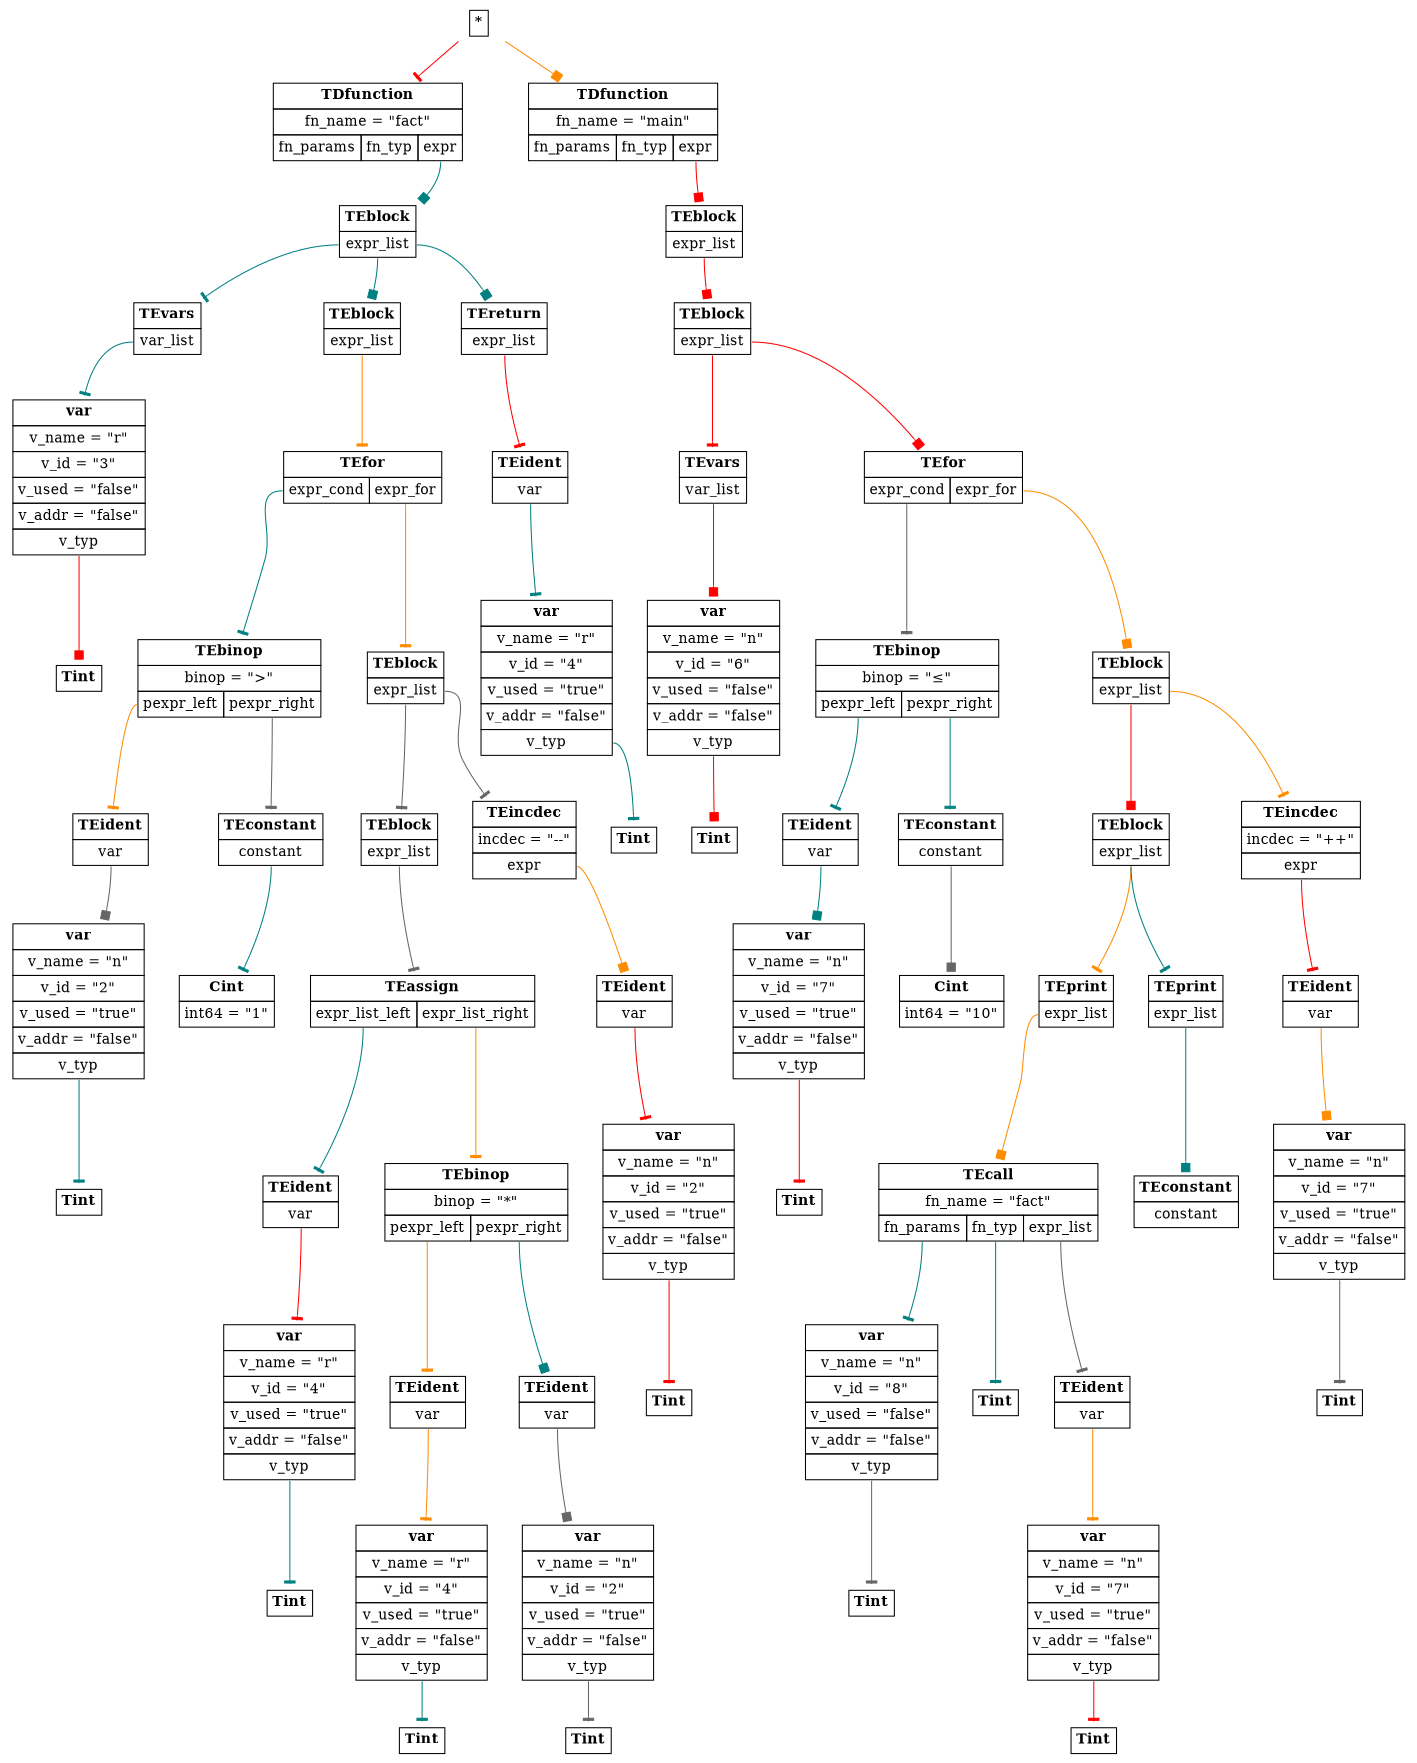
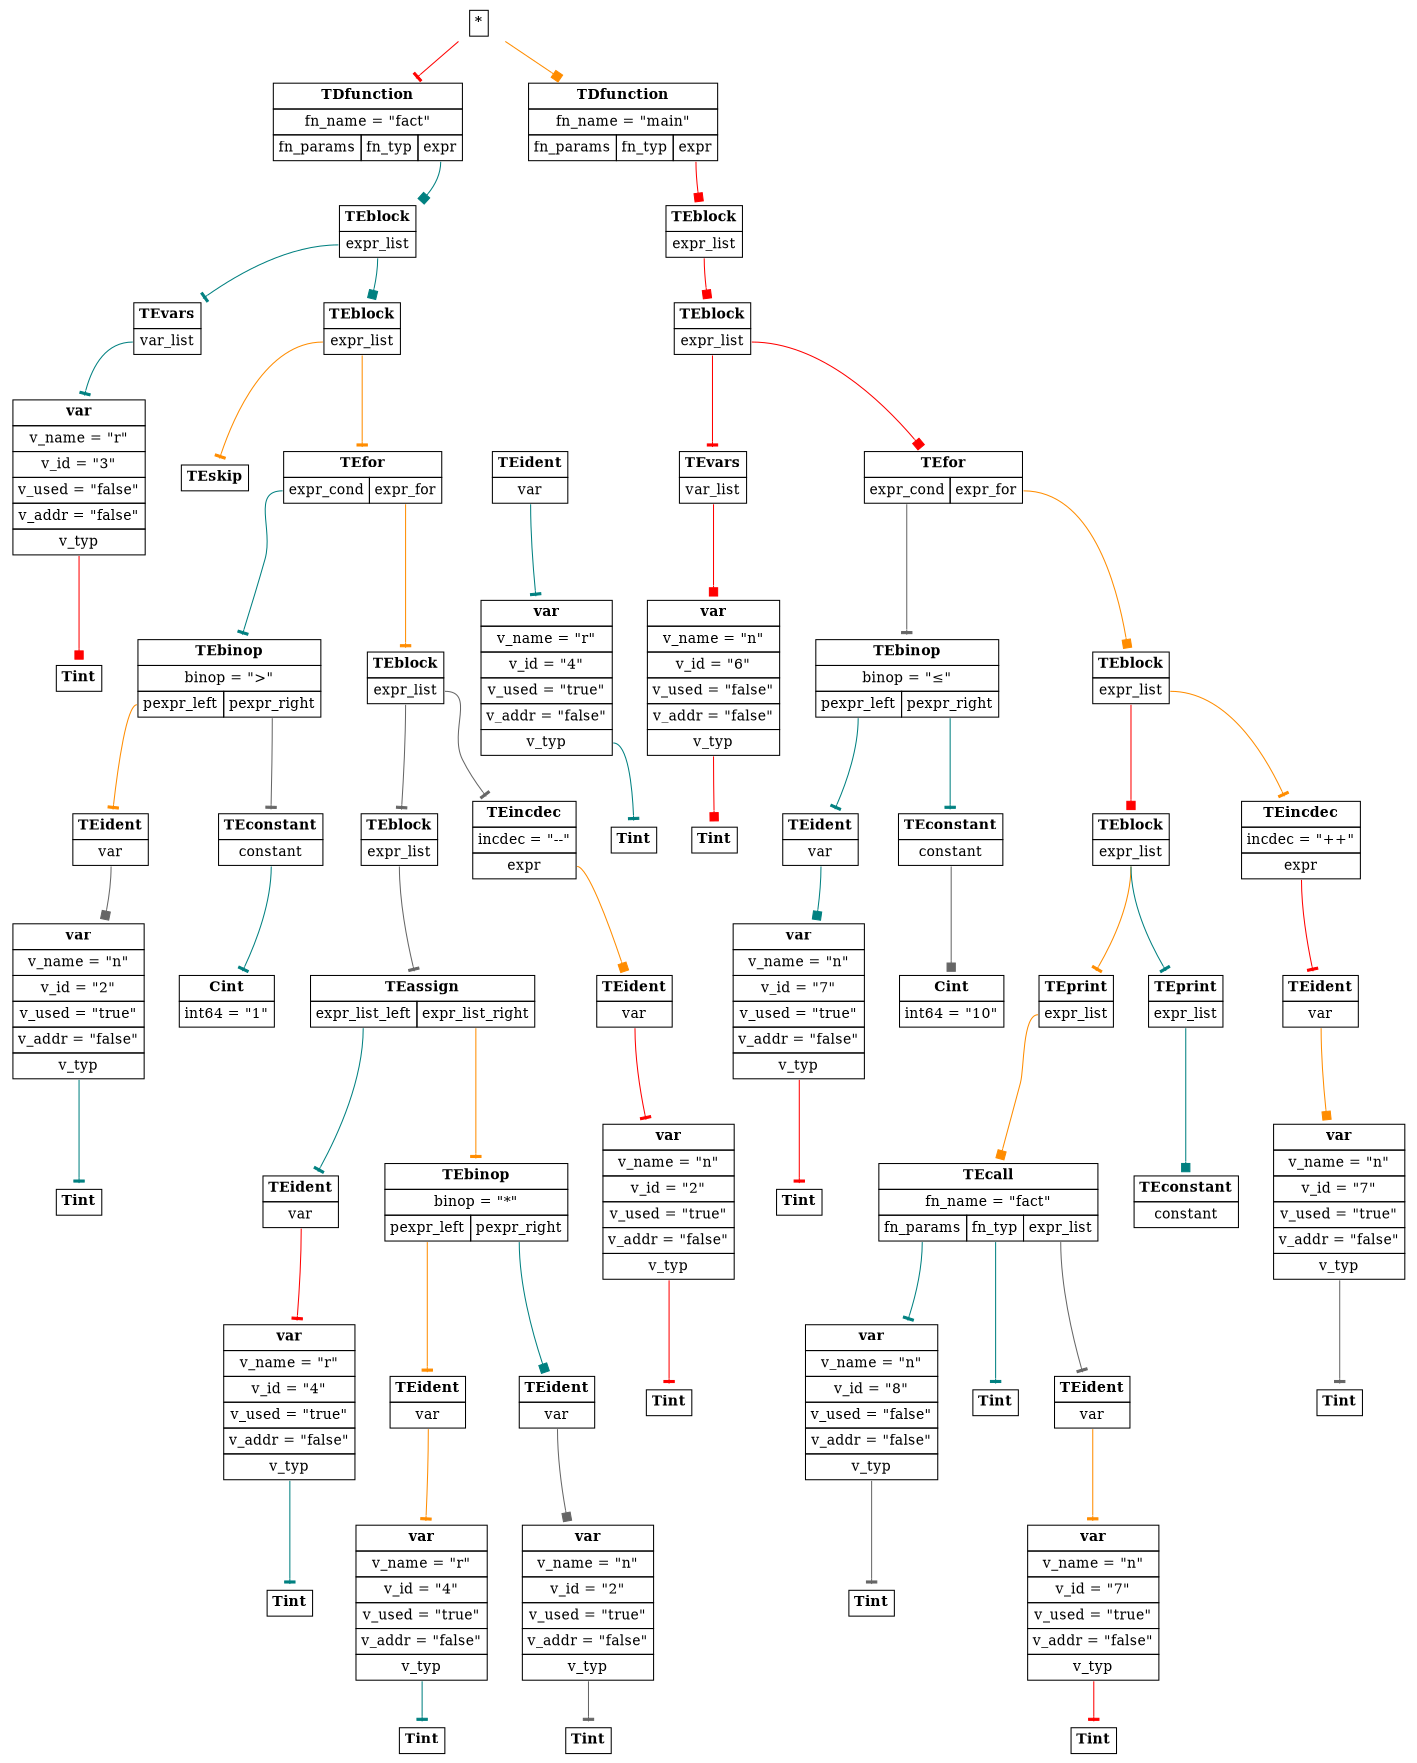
node "TEreturn": removed
node "TEskip": added
